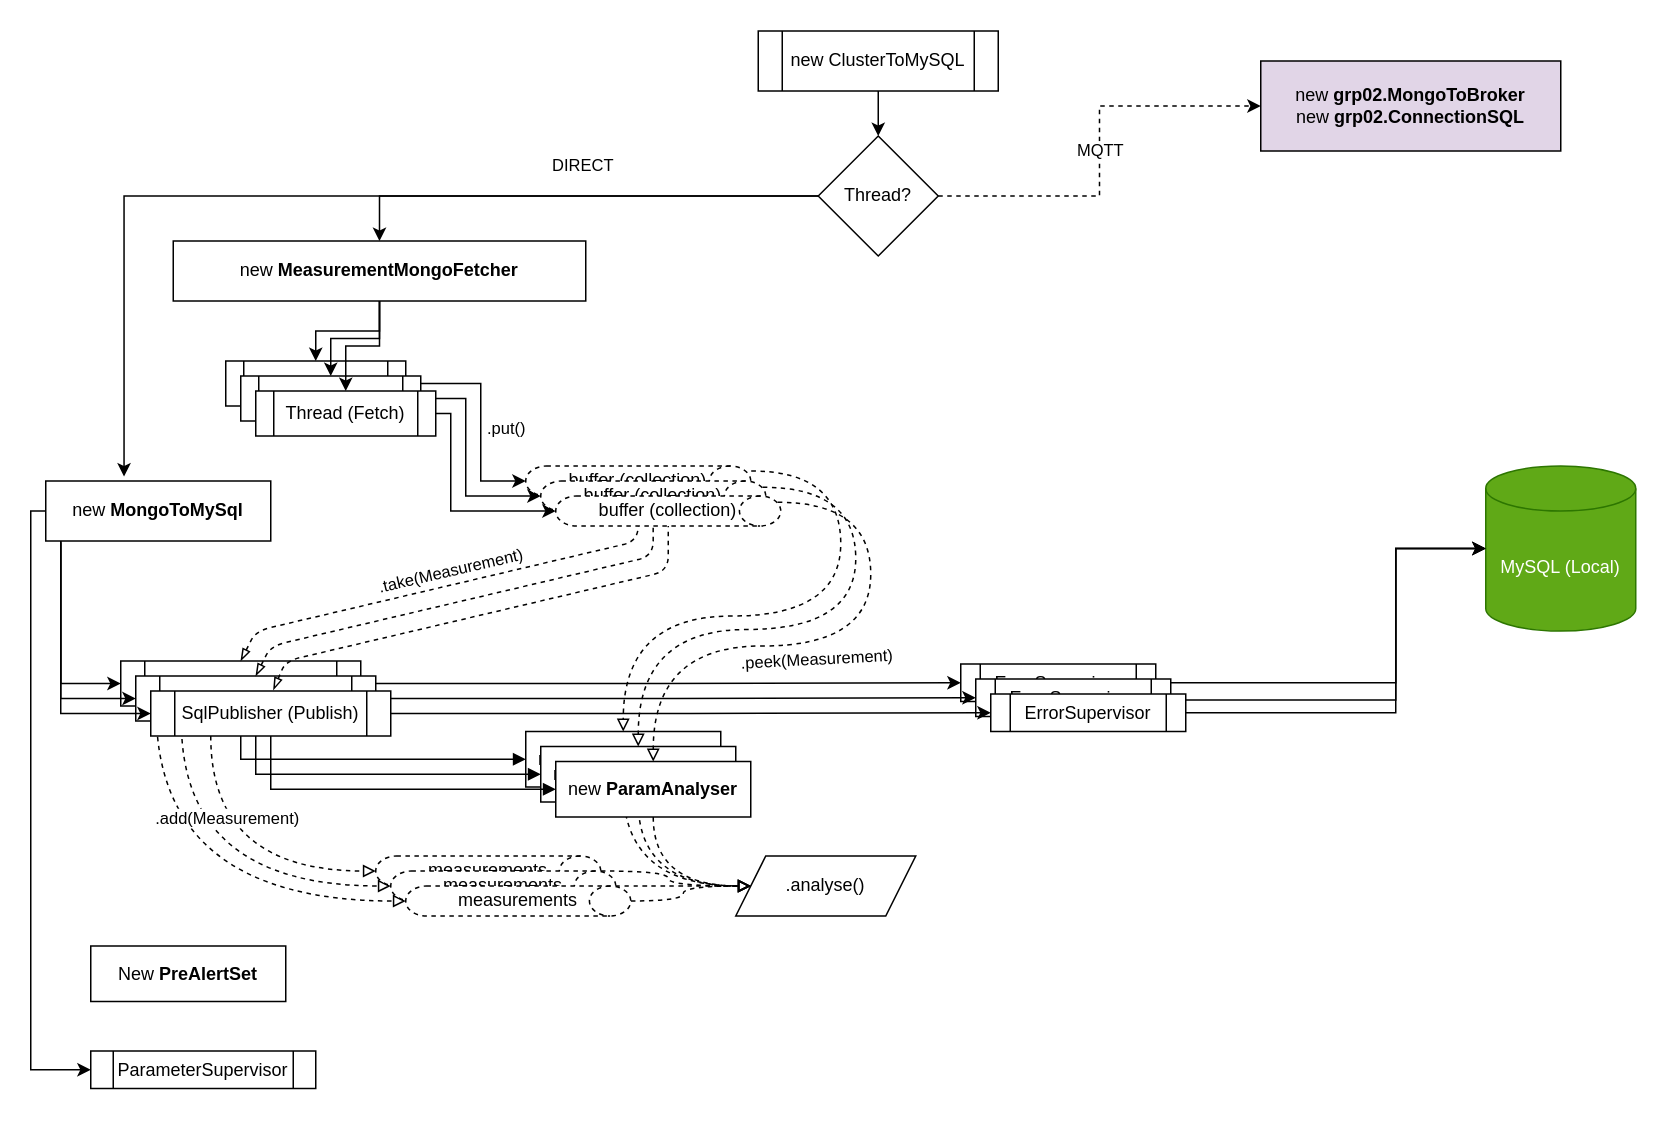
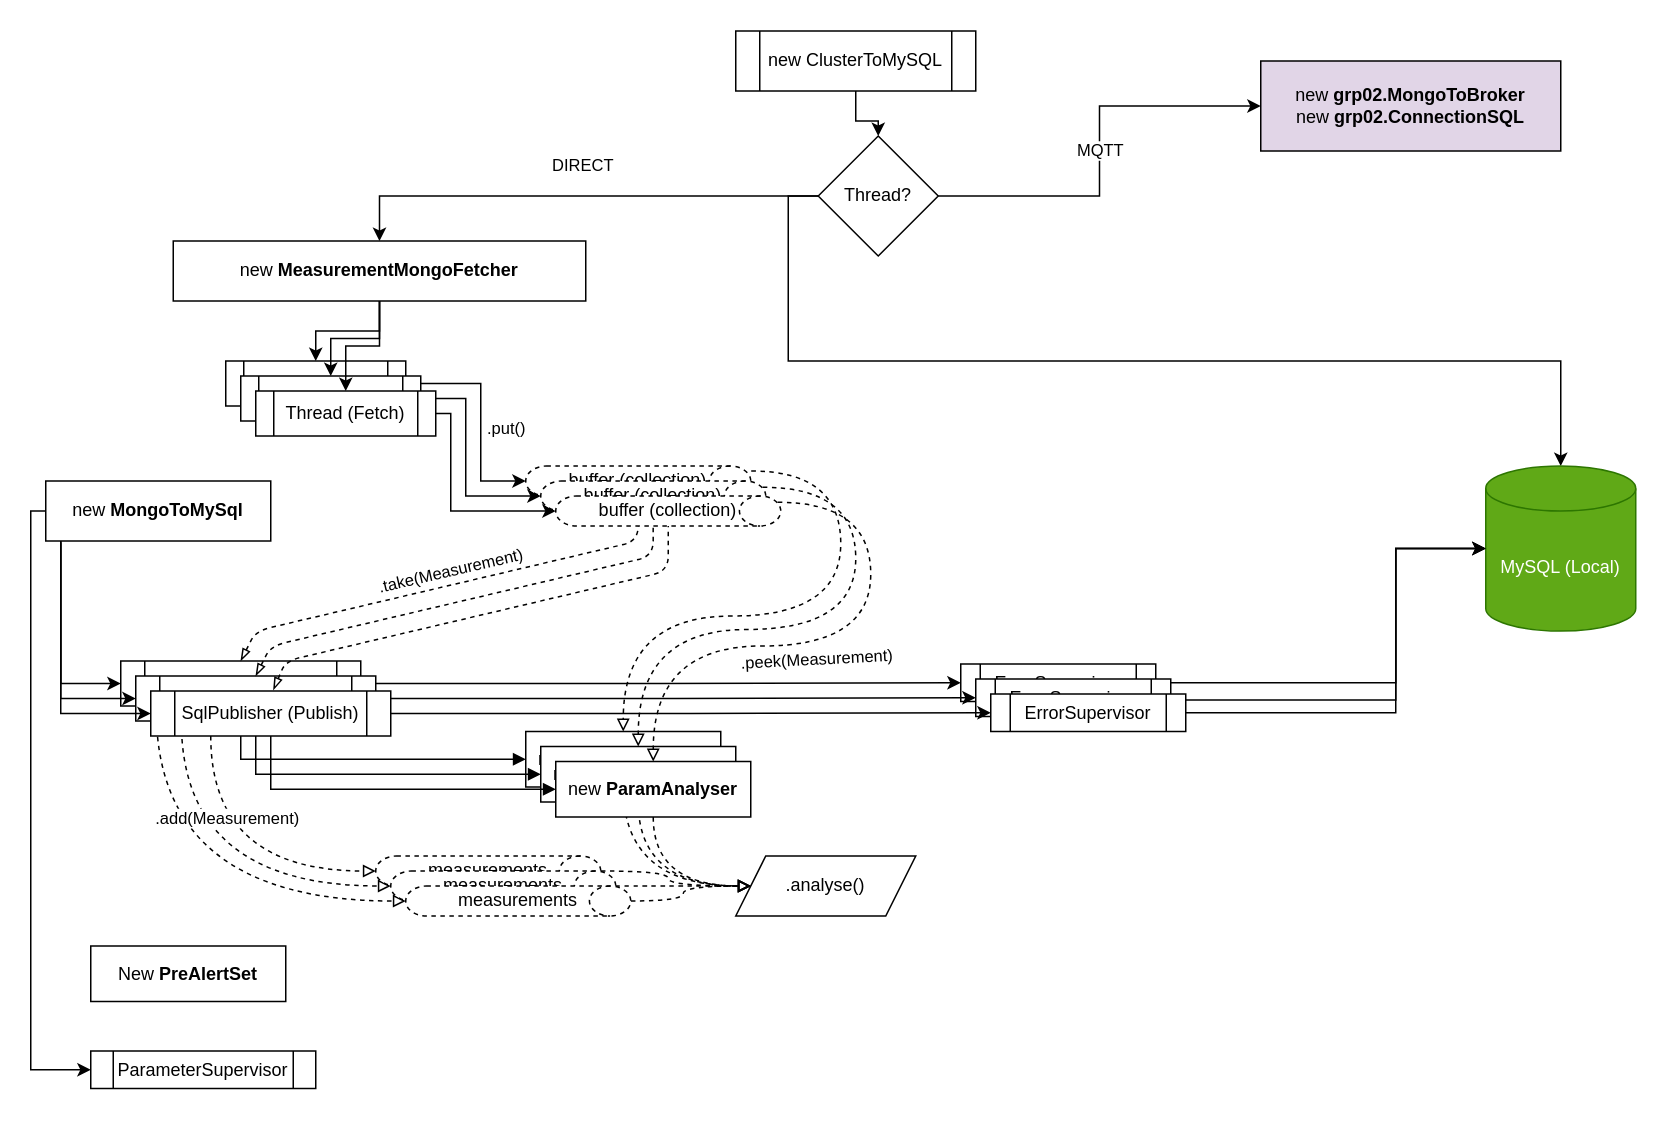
node "new ClusterToMySQL": moved (878, 61) -> (856, 61)
edge "Thread?" -> "new grp02.MongoToBroker new grp02.ConnectionSQL": style dashed -> solid
edge "Thread?" -> "new MongoToMySql": now "Thread?" -> "MySQL (Local)"
